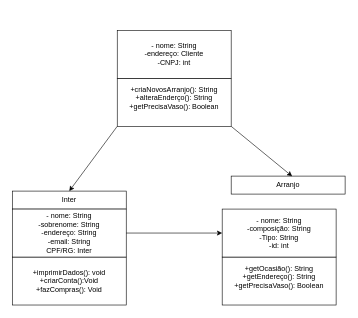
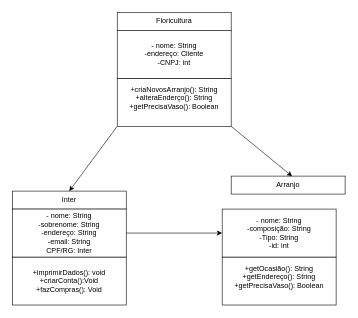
node "Floricultura": added
